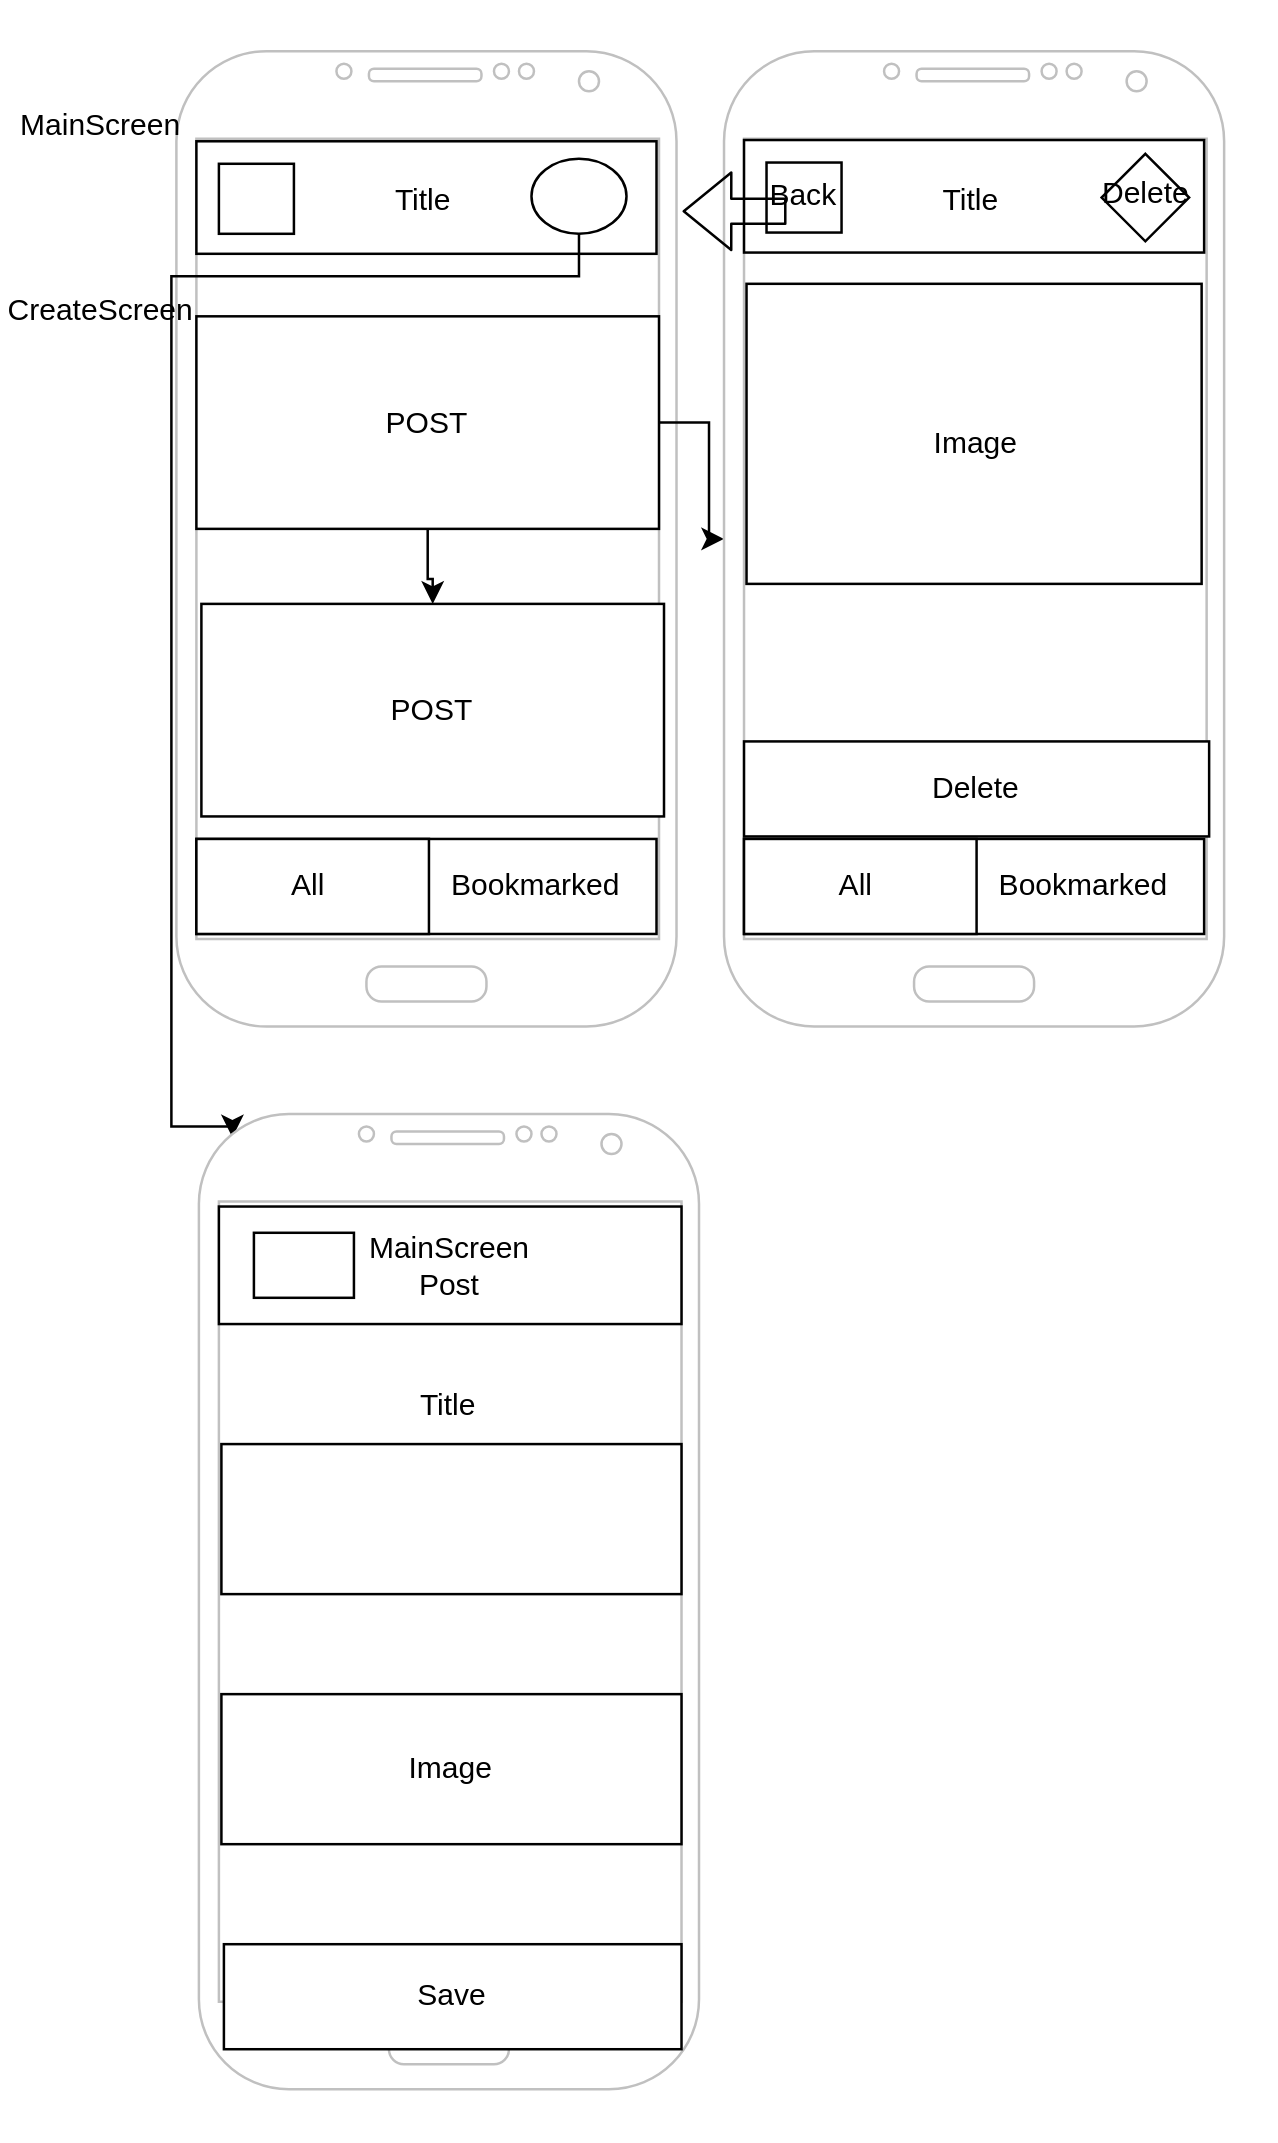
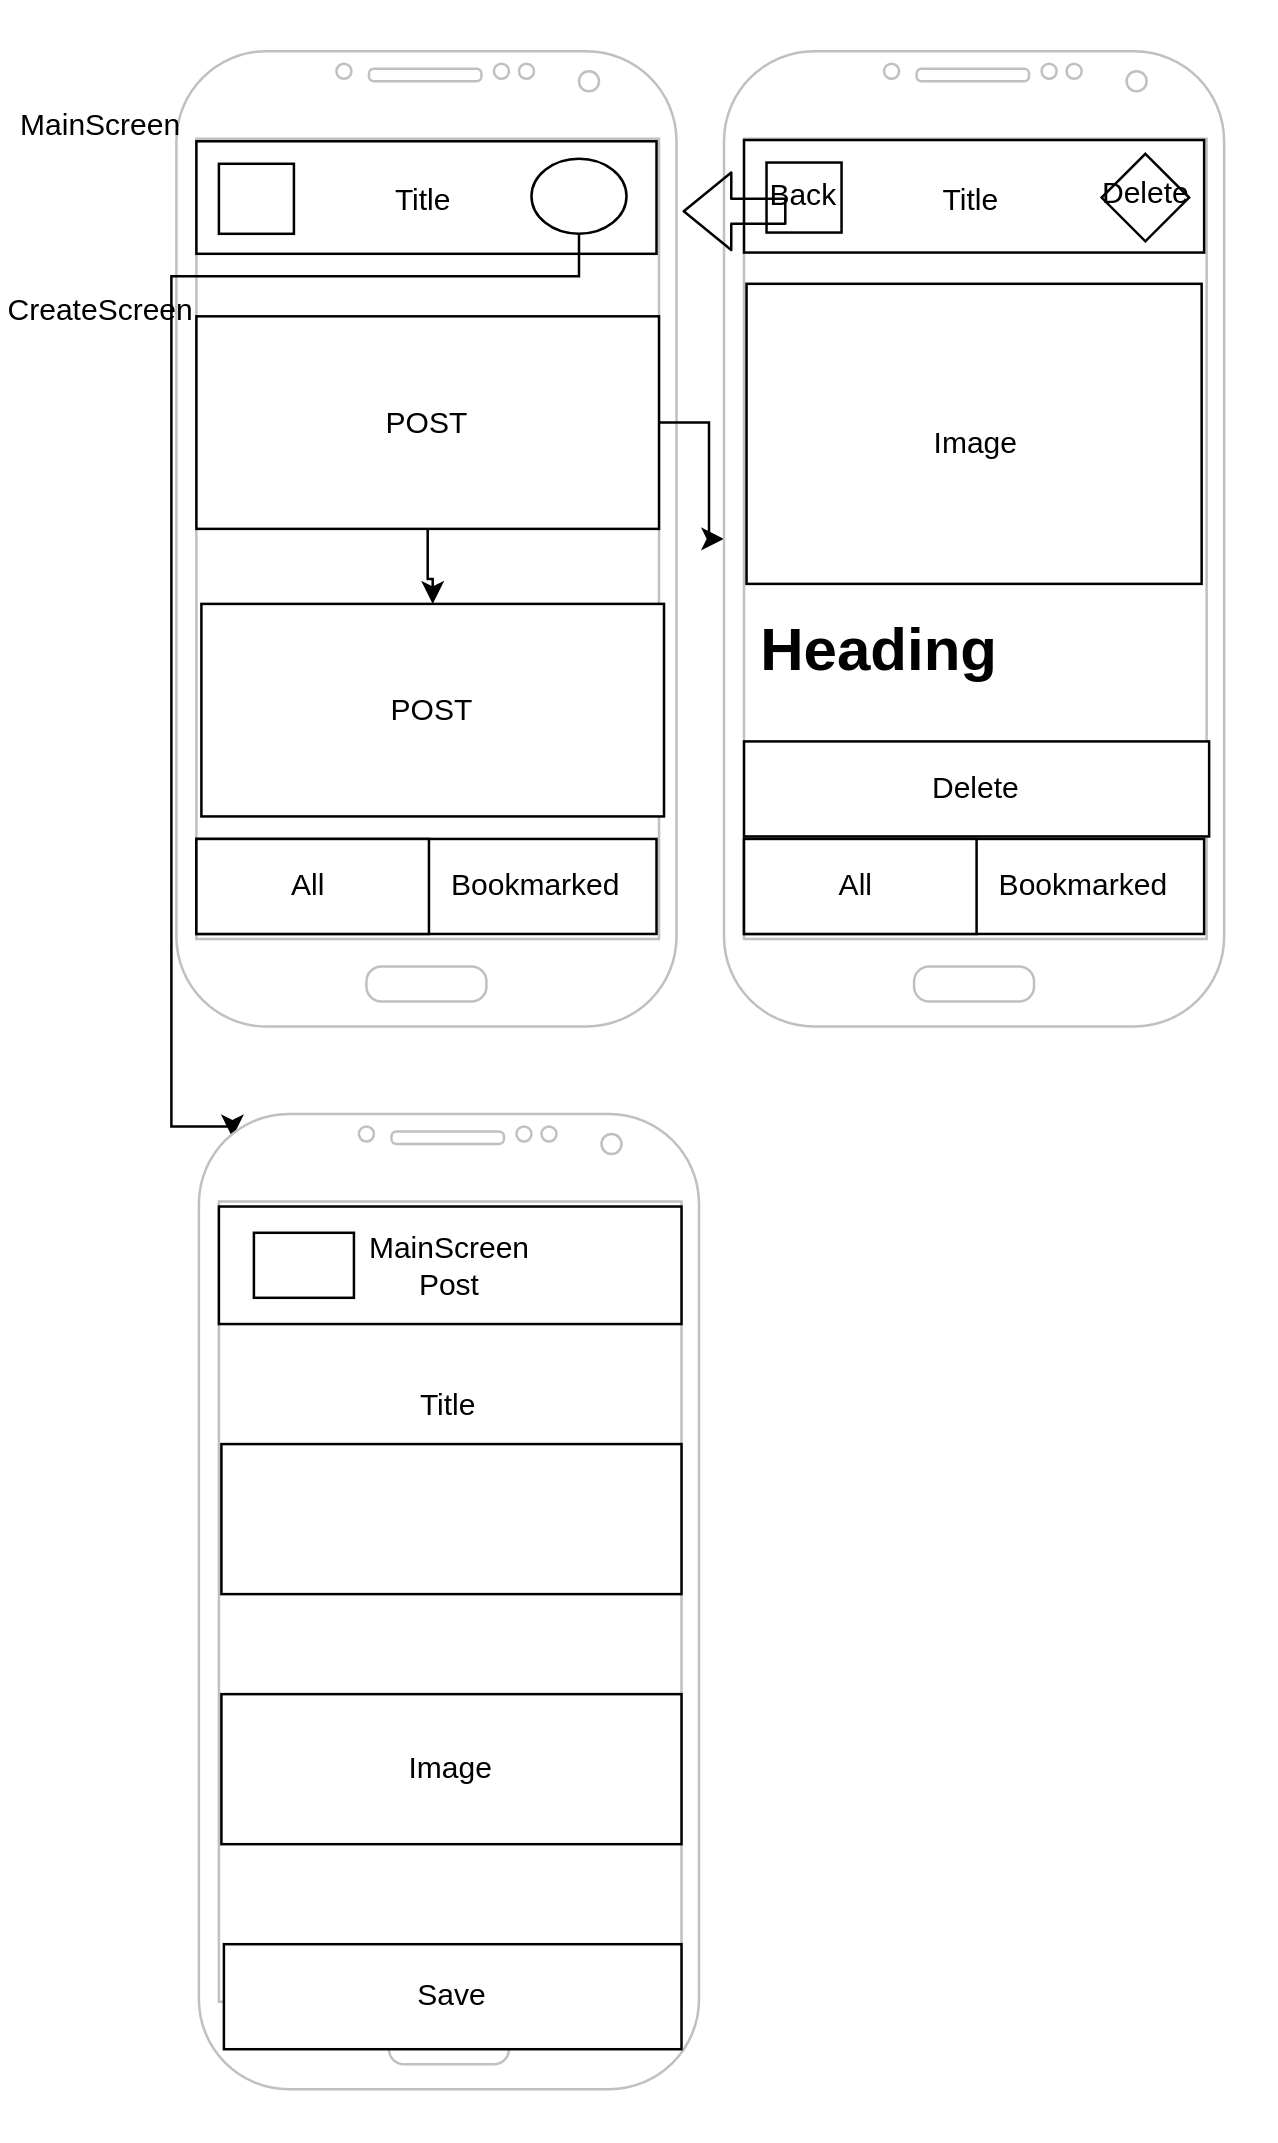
node "Heading": added
